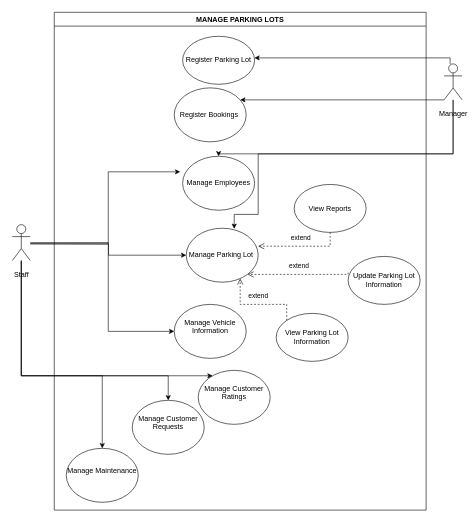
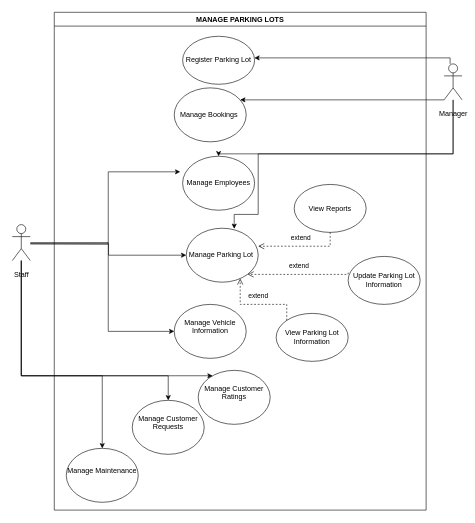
node "Register Bookings": label "Register Bookings" -> "Manage Bookings"
